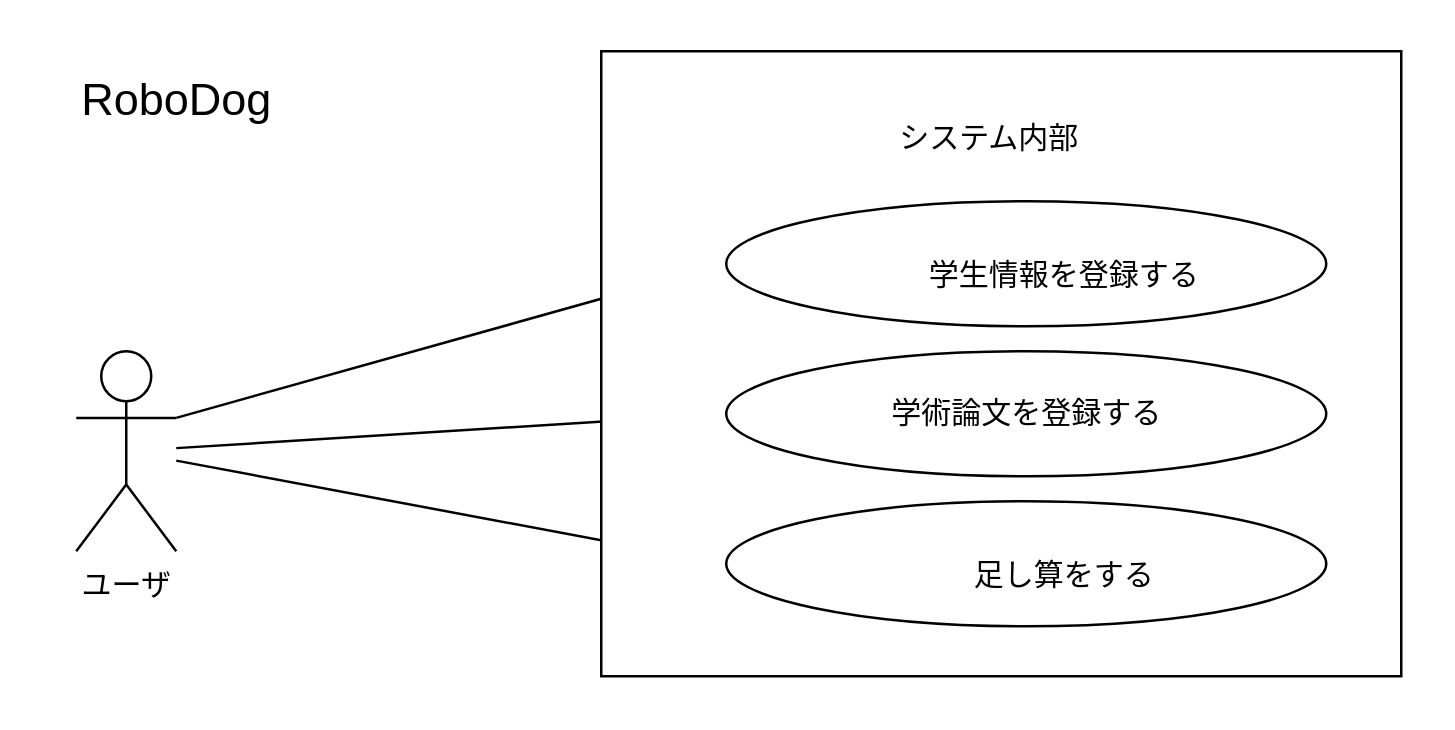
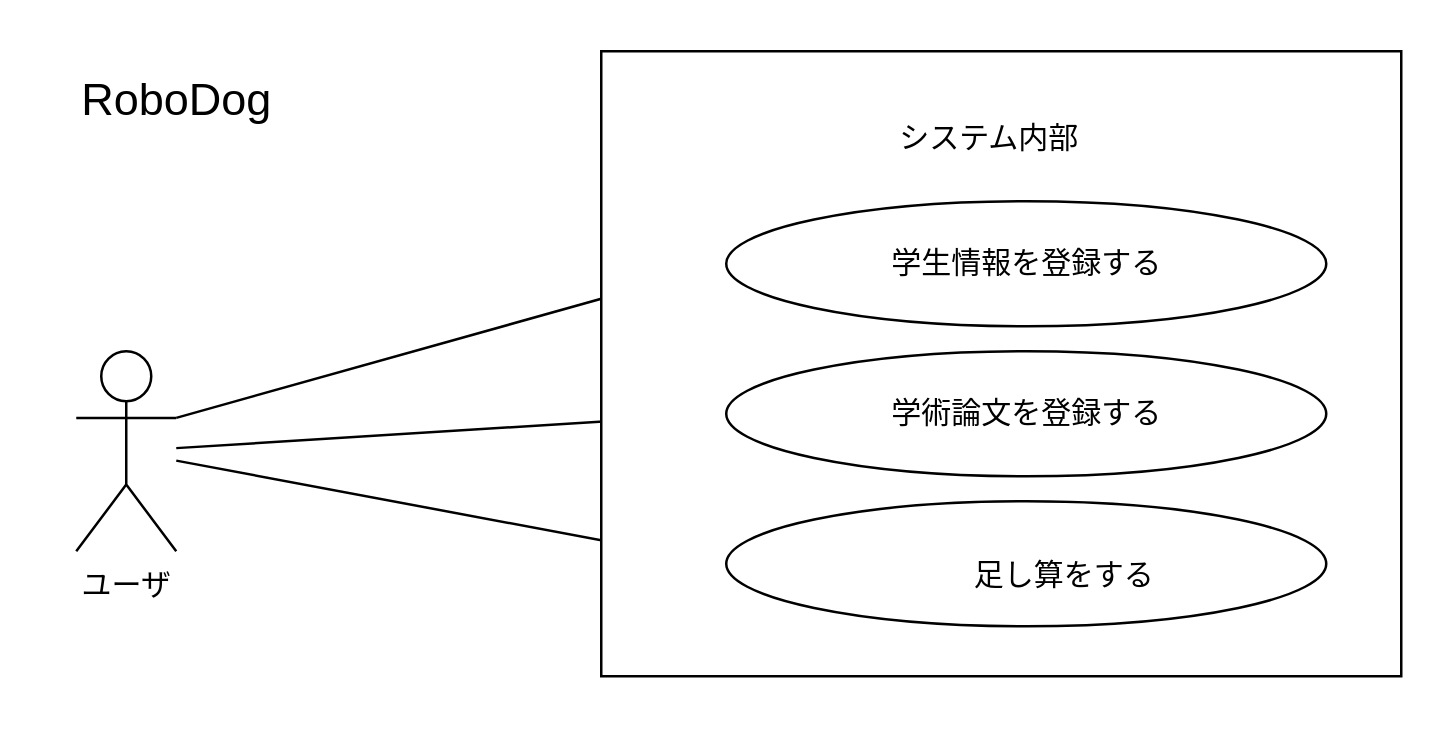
node "学生情報を登録する": moved (1064, 276) -> (1026, 264)
